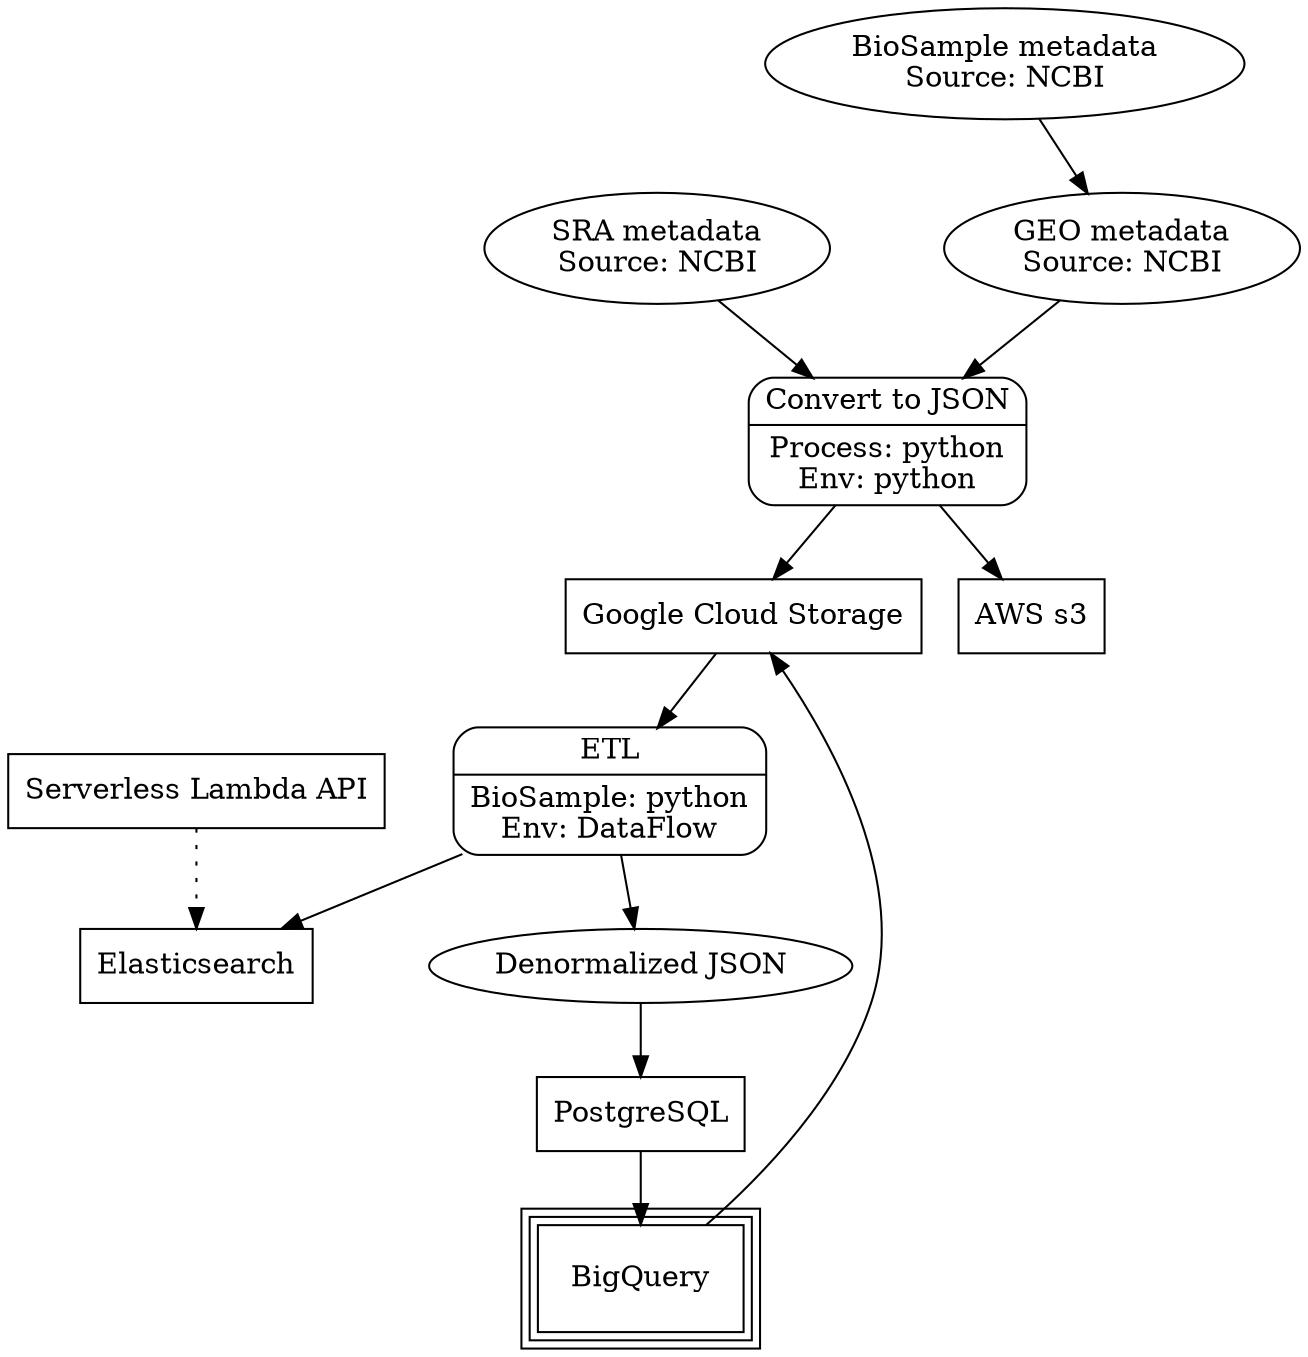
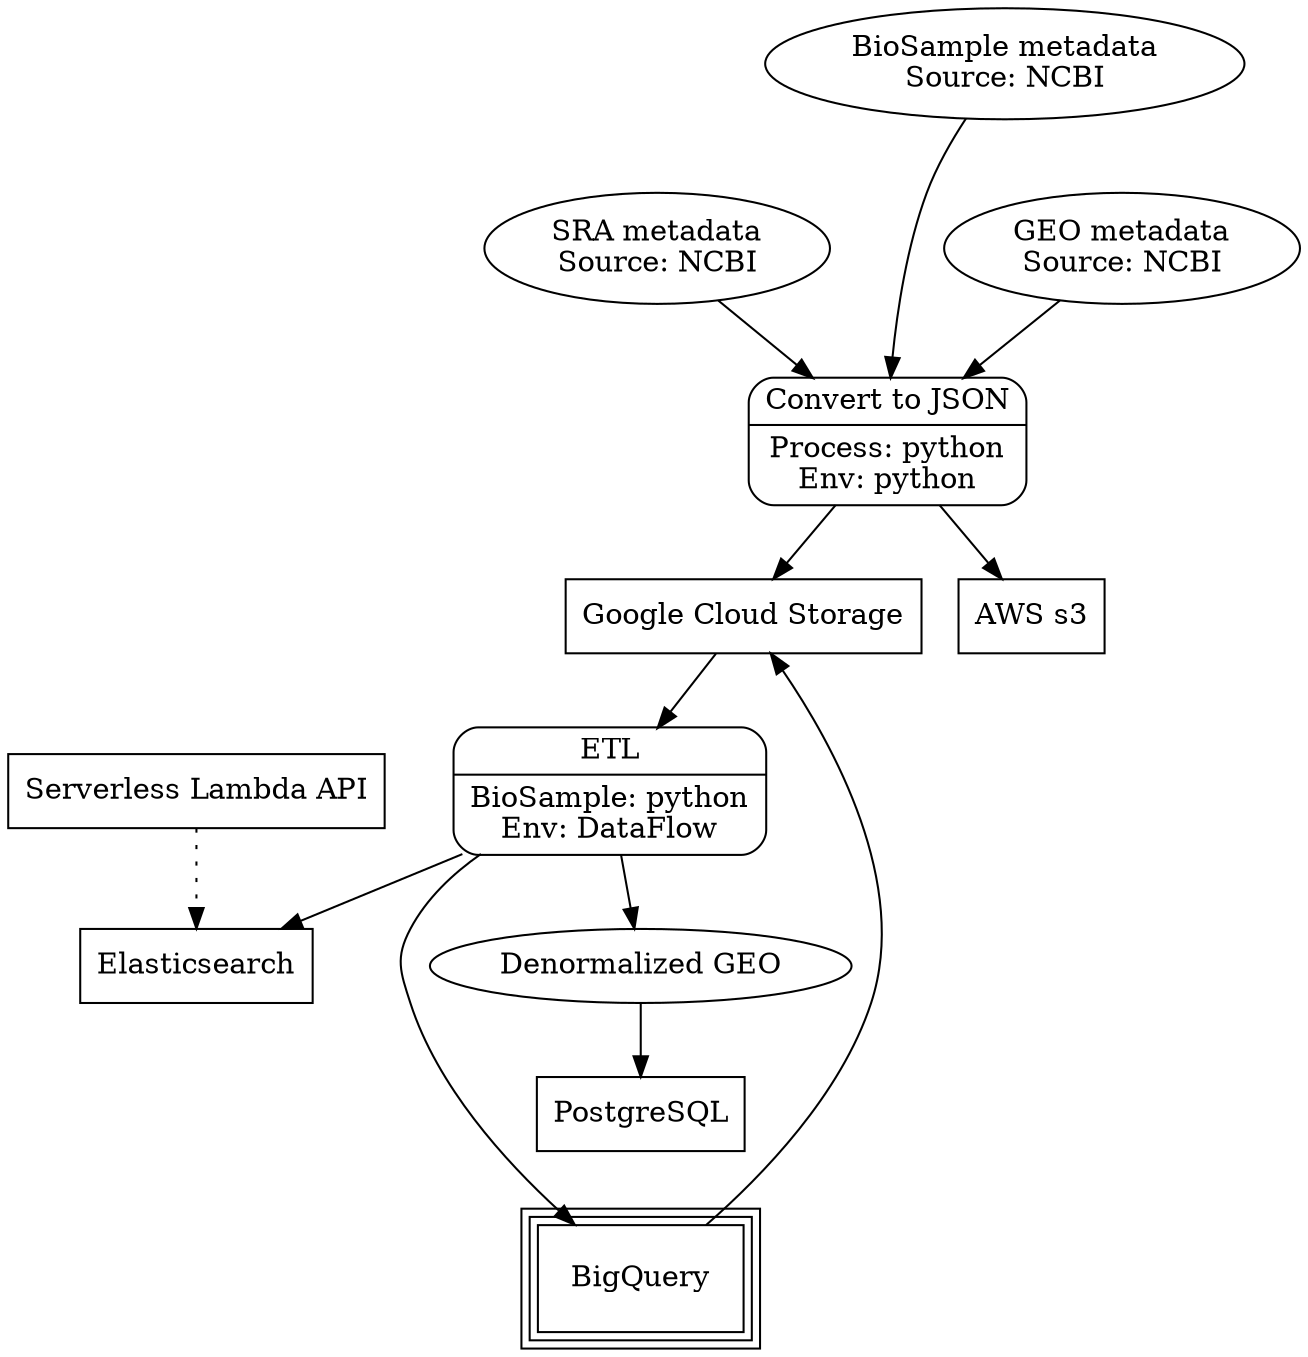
edge "BioSample metadata Source: NCBI" -> "GEO metadata Source: NCBI": now "BioSample metadata Source: NCBI" -> "Convert to JSON"
node "Denormalized JSON": label "Denormalized JSON" -> "Denormalized GEO"
edge "PostgreSQL" -> "BigQuery": now "ETL" -> "BigQuery"
